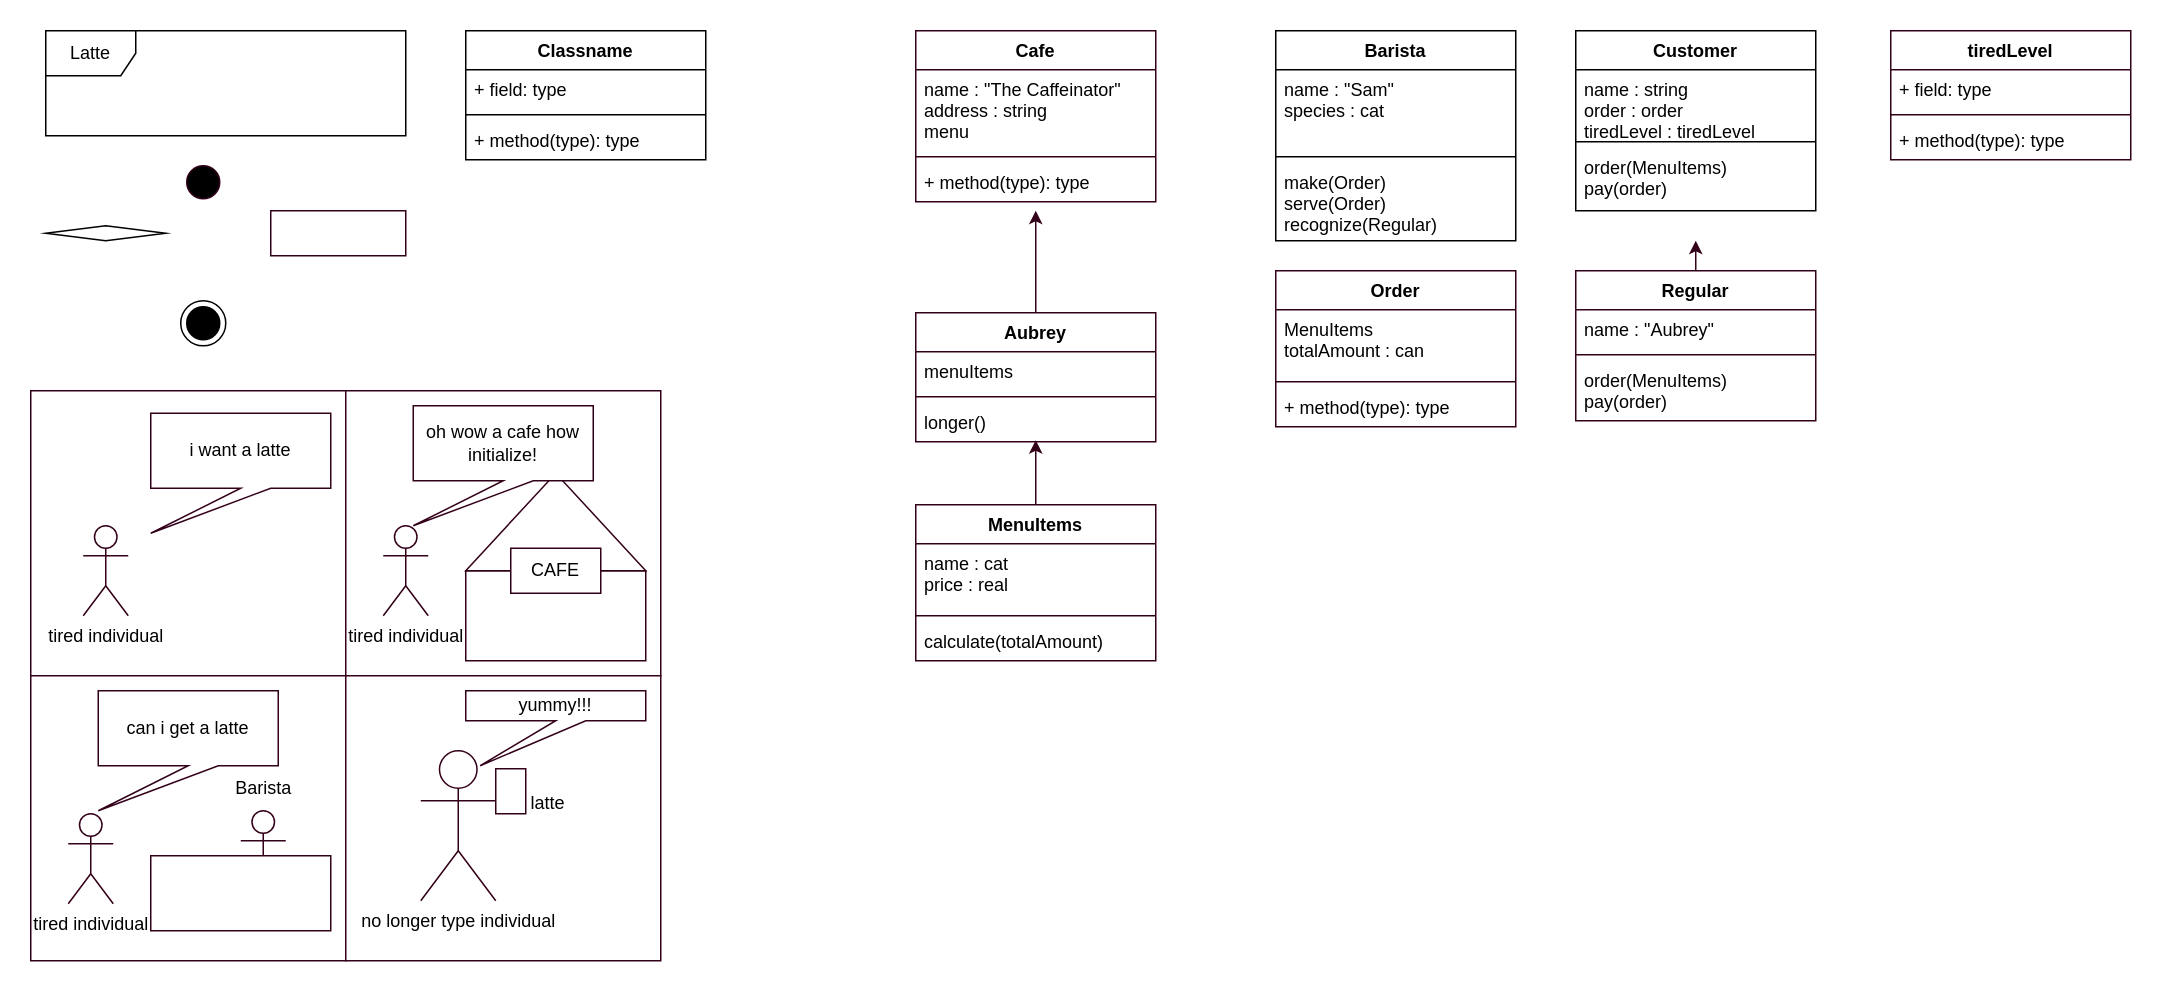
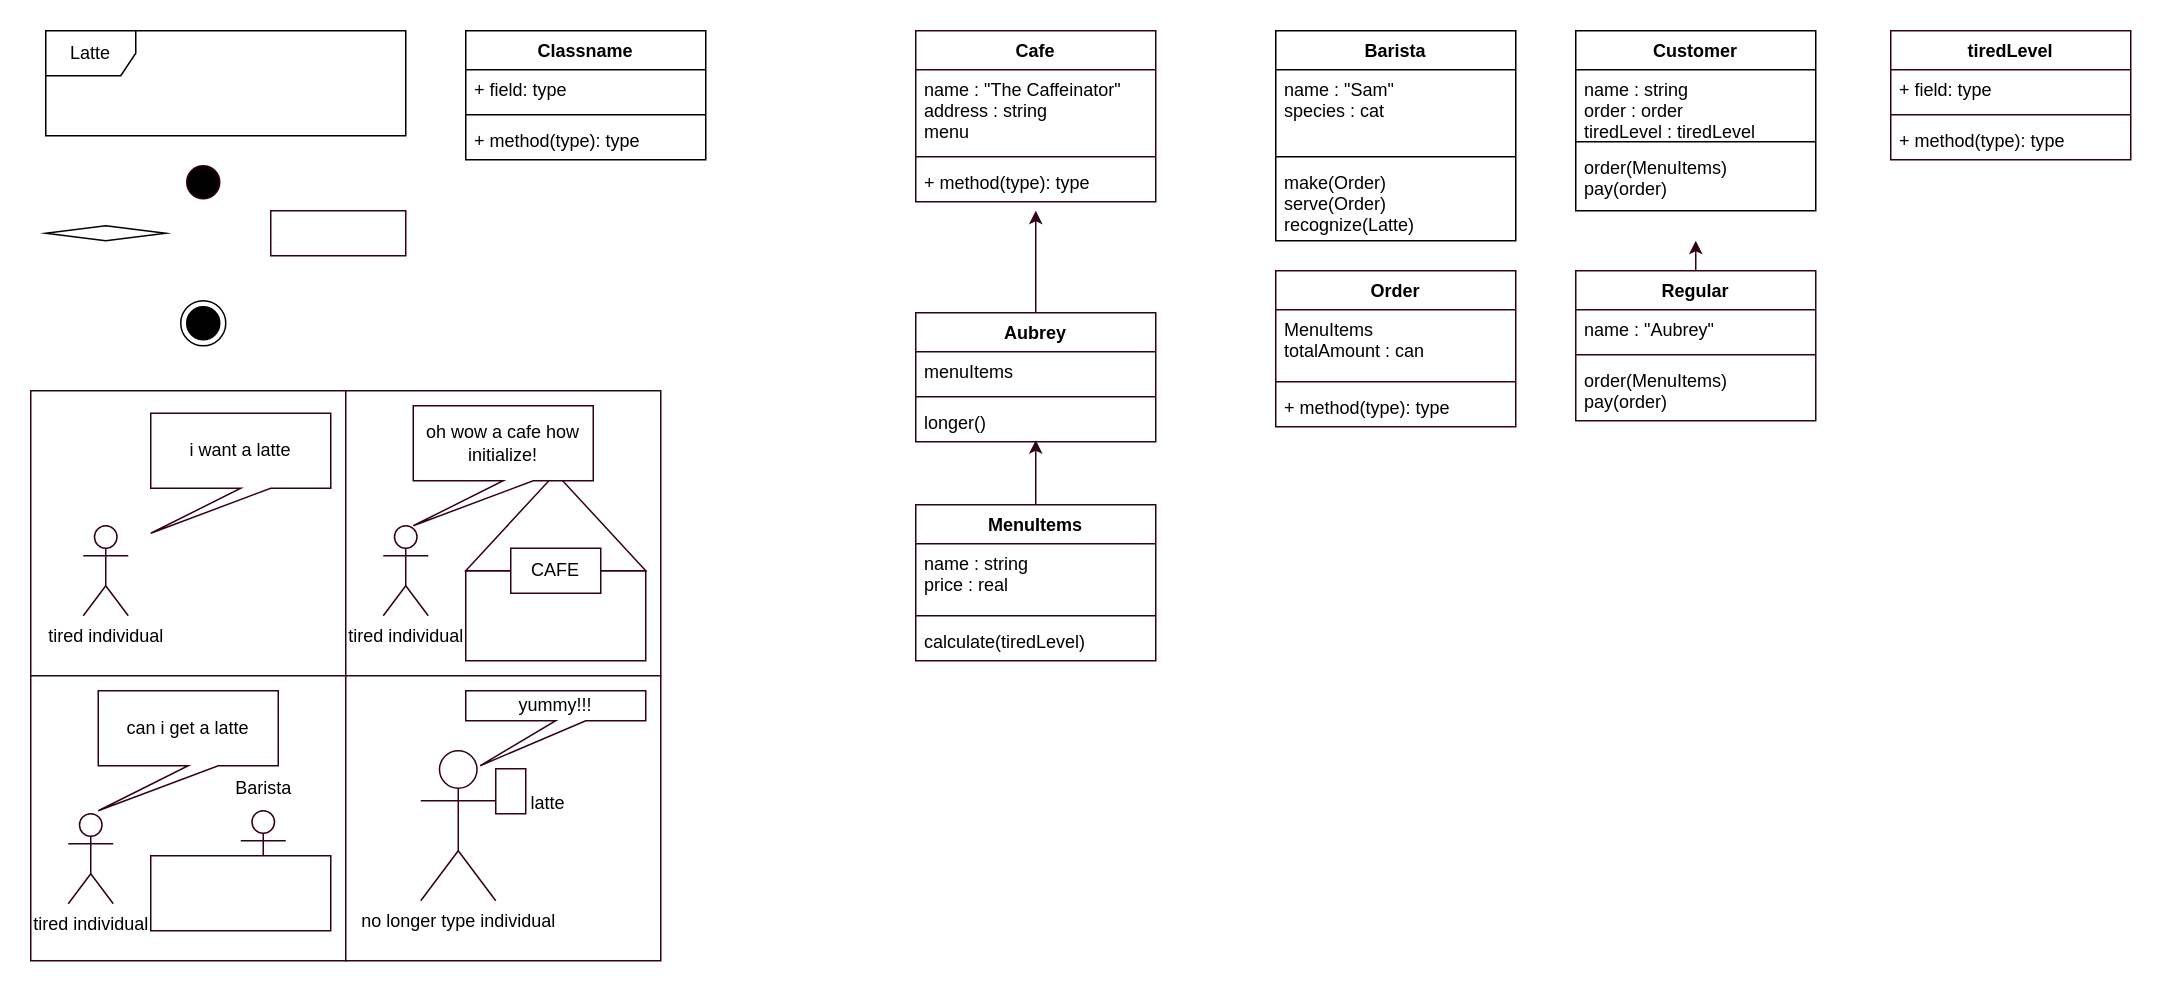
node "make(Order) serve(Order) recognize(Regular)": label "make(Order) serve(Order) recognize(Regular)" -> "make(Order) serve(Order) recognize(Latte)"
node "name : cat price : real": label "name : cat price : real" -> "name : string price : real"
node "calculate(totalAmount)": label "calculate(totalAmount)" -> "calculate(tiredLevel)"
